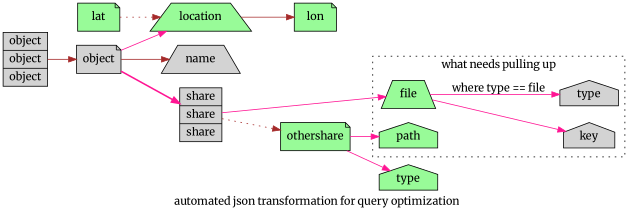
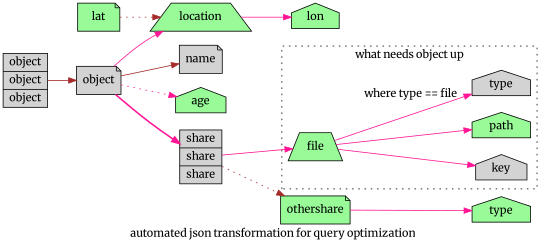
edge "location" -> "lon": color brown -> deeppink
node "lon": shape note -> house
node "name": shape trapezium -> note
cluster "what needs pulling up": label "what needs pulling up" -> "what needs object up"
node "age": added
edge "othershare" -> "path": now "file" -> "path"
